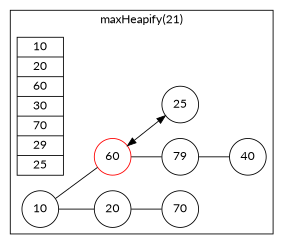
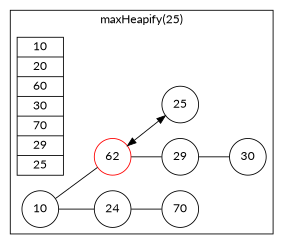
cluster "maxHeapify(21)": label "maxHeapify(21)" -> "maxHeapify(25)"
node "60": label "60" -> "62"
node "79": label "79" -> "29"
node "40": label "40" -> "30"
node "20": label "20" -> "24"
